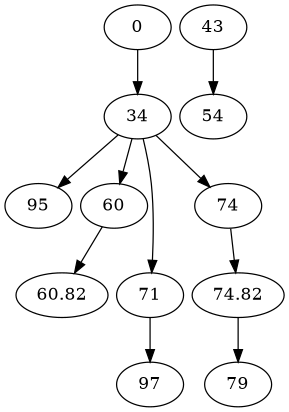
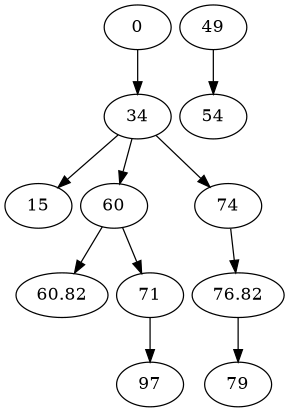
node "43": label "43" -> "49"
edge "34" -> "71": now "60" -> "71"
node "95": label "95" -> "15"
node "74.82": label "74.82" -> "76.82"
